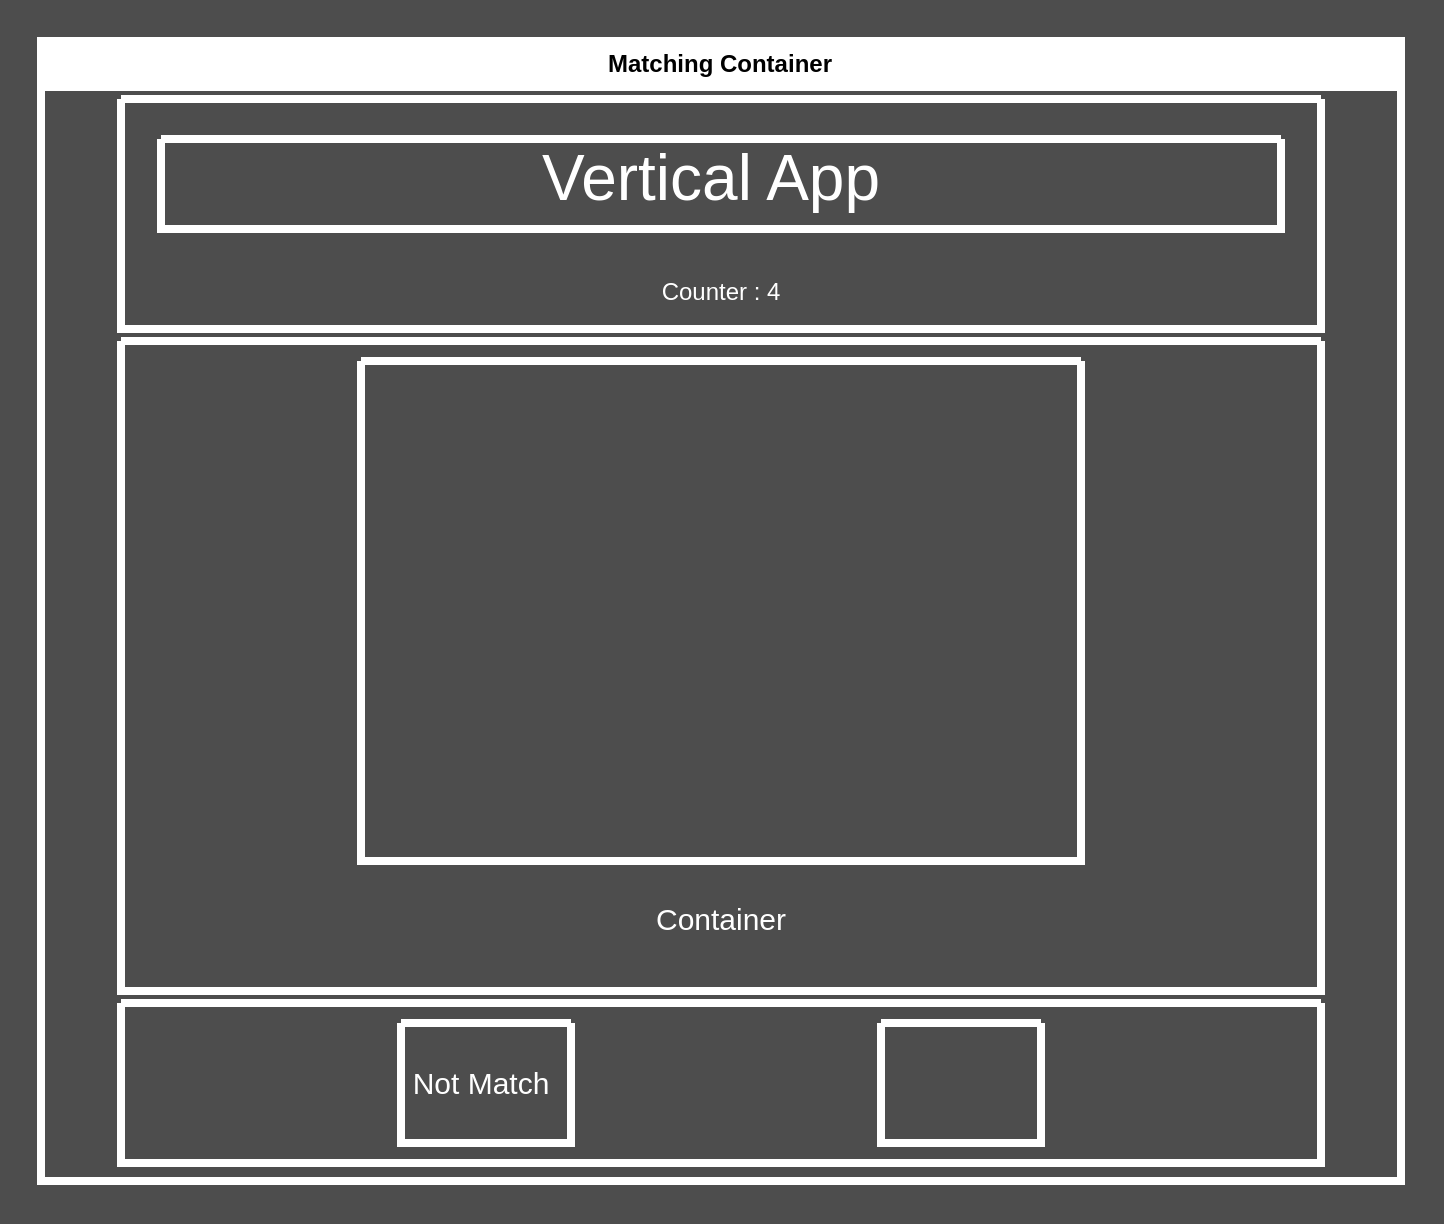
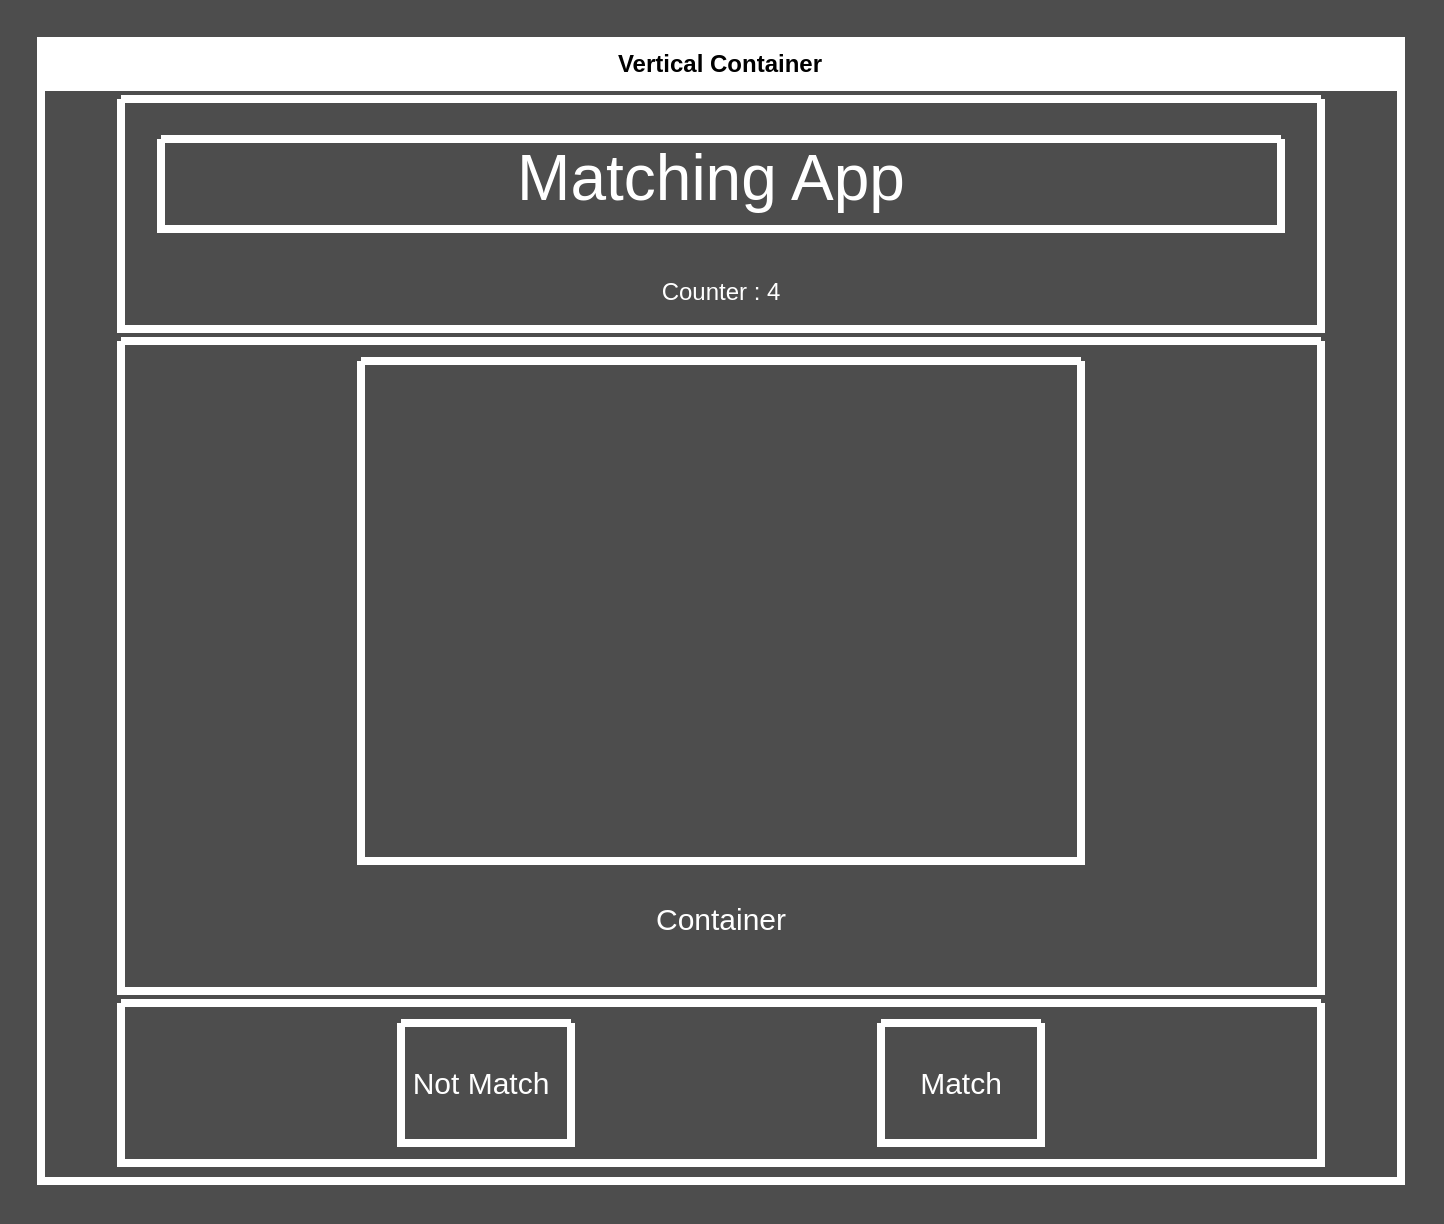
node "Matching Container": label "Matching Container" -> "Vertical Container"
node "Vertical App": label "Vertical App" -> "Matching App"
node "Match": added
